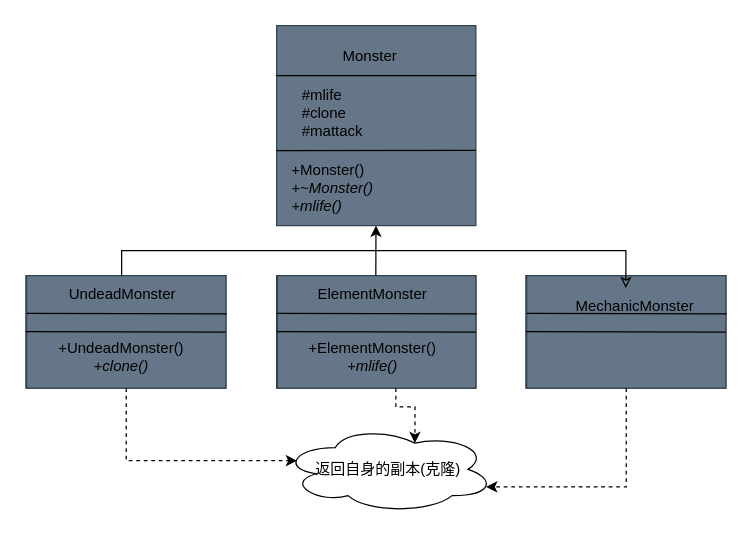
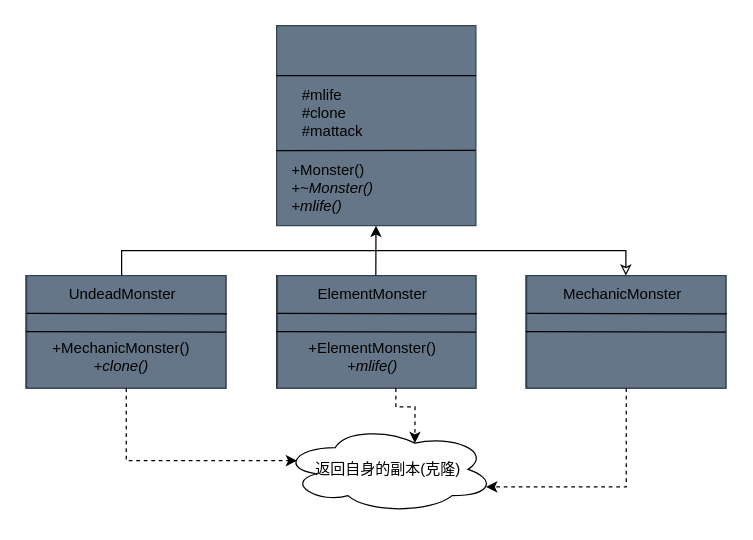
node "Monster": removed
node "MechanicMonster": moved (634, 307) -> (621, 294)
node "+UndeadMonster() +clone()": label "+UndeadMonster() +clone()" -> "+MechanicMonster() +clone()"
